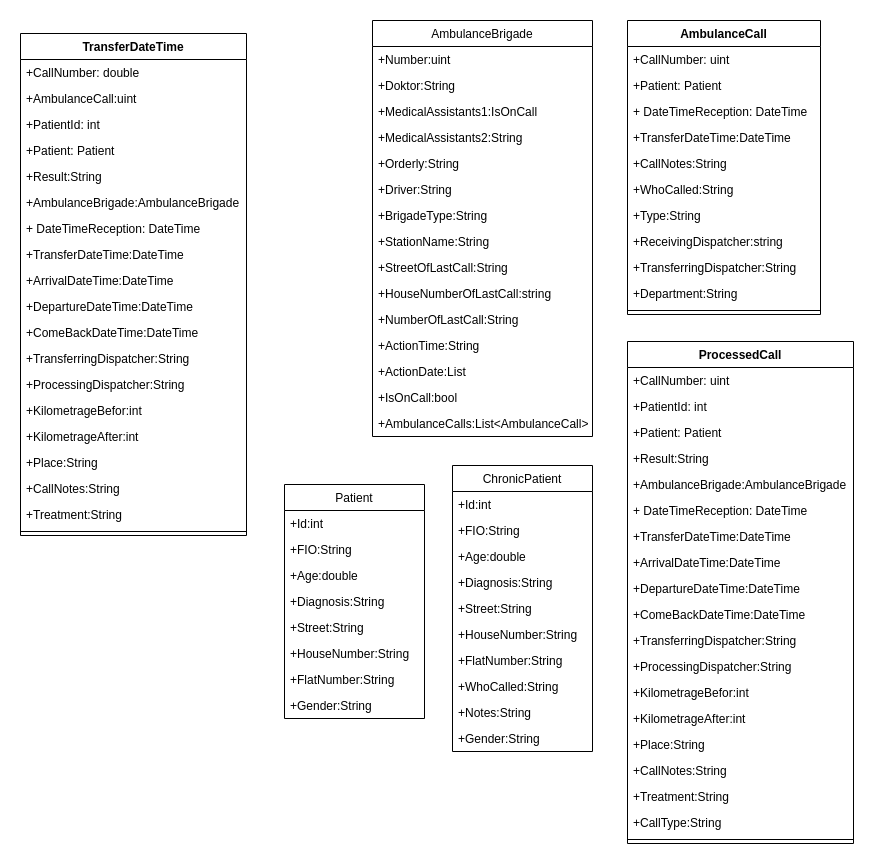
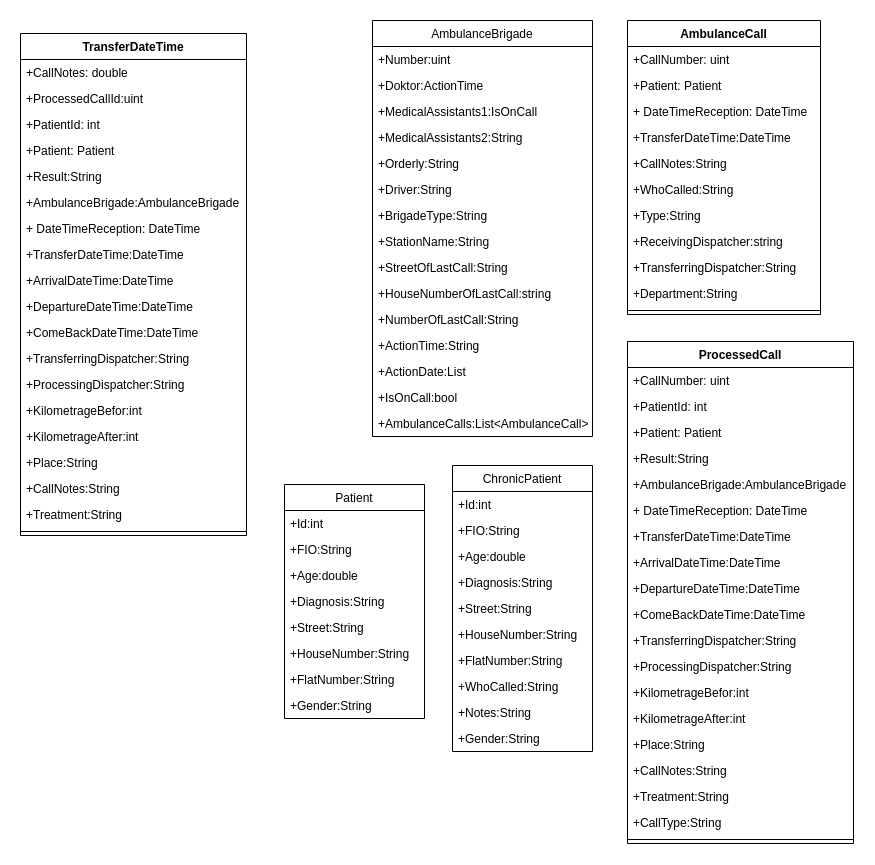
node "+CallNumber: double": label "+CallNumber: double" -> "+CallNotes: double"
node "+Doktor:String": label "+Doktor:String" -> "+Doktor:ActionTime"
node "+AmbulanceCall:uint": label "+AmbulanceCall:uint" -> "+ProcessedCallId:uint"
